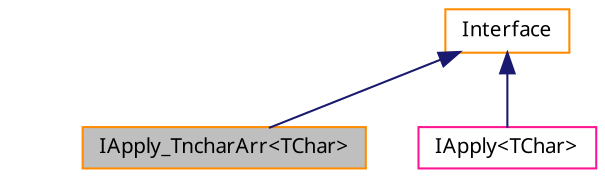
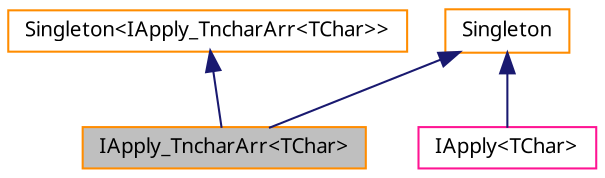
node "Singleton<IApply_TncharArr<TChar>>": added
node "Interface": label "Interface" -> "Singleton"
